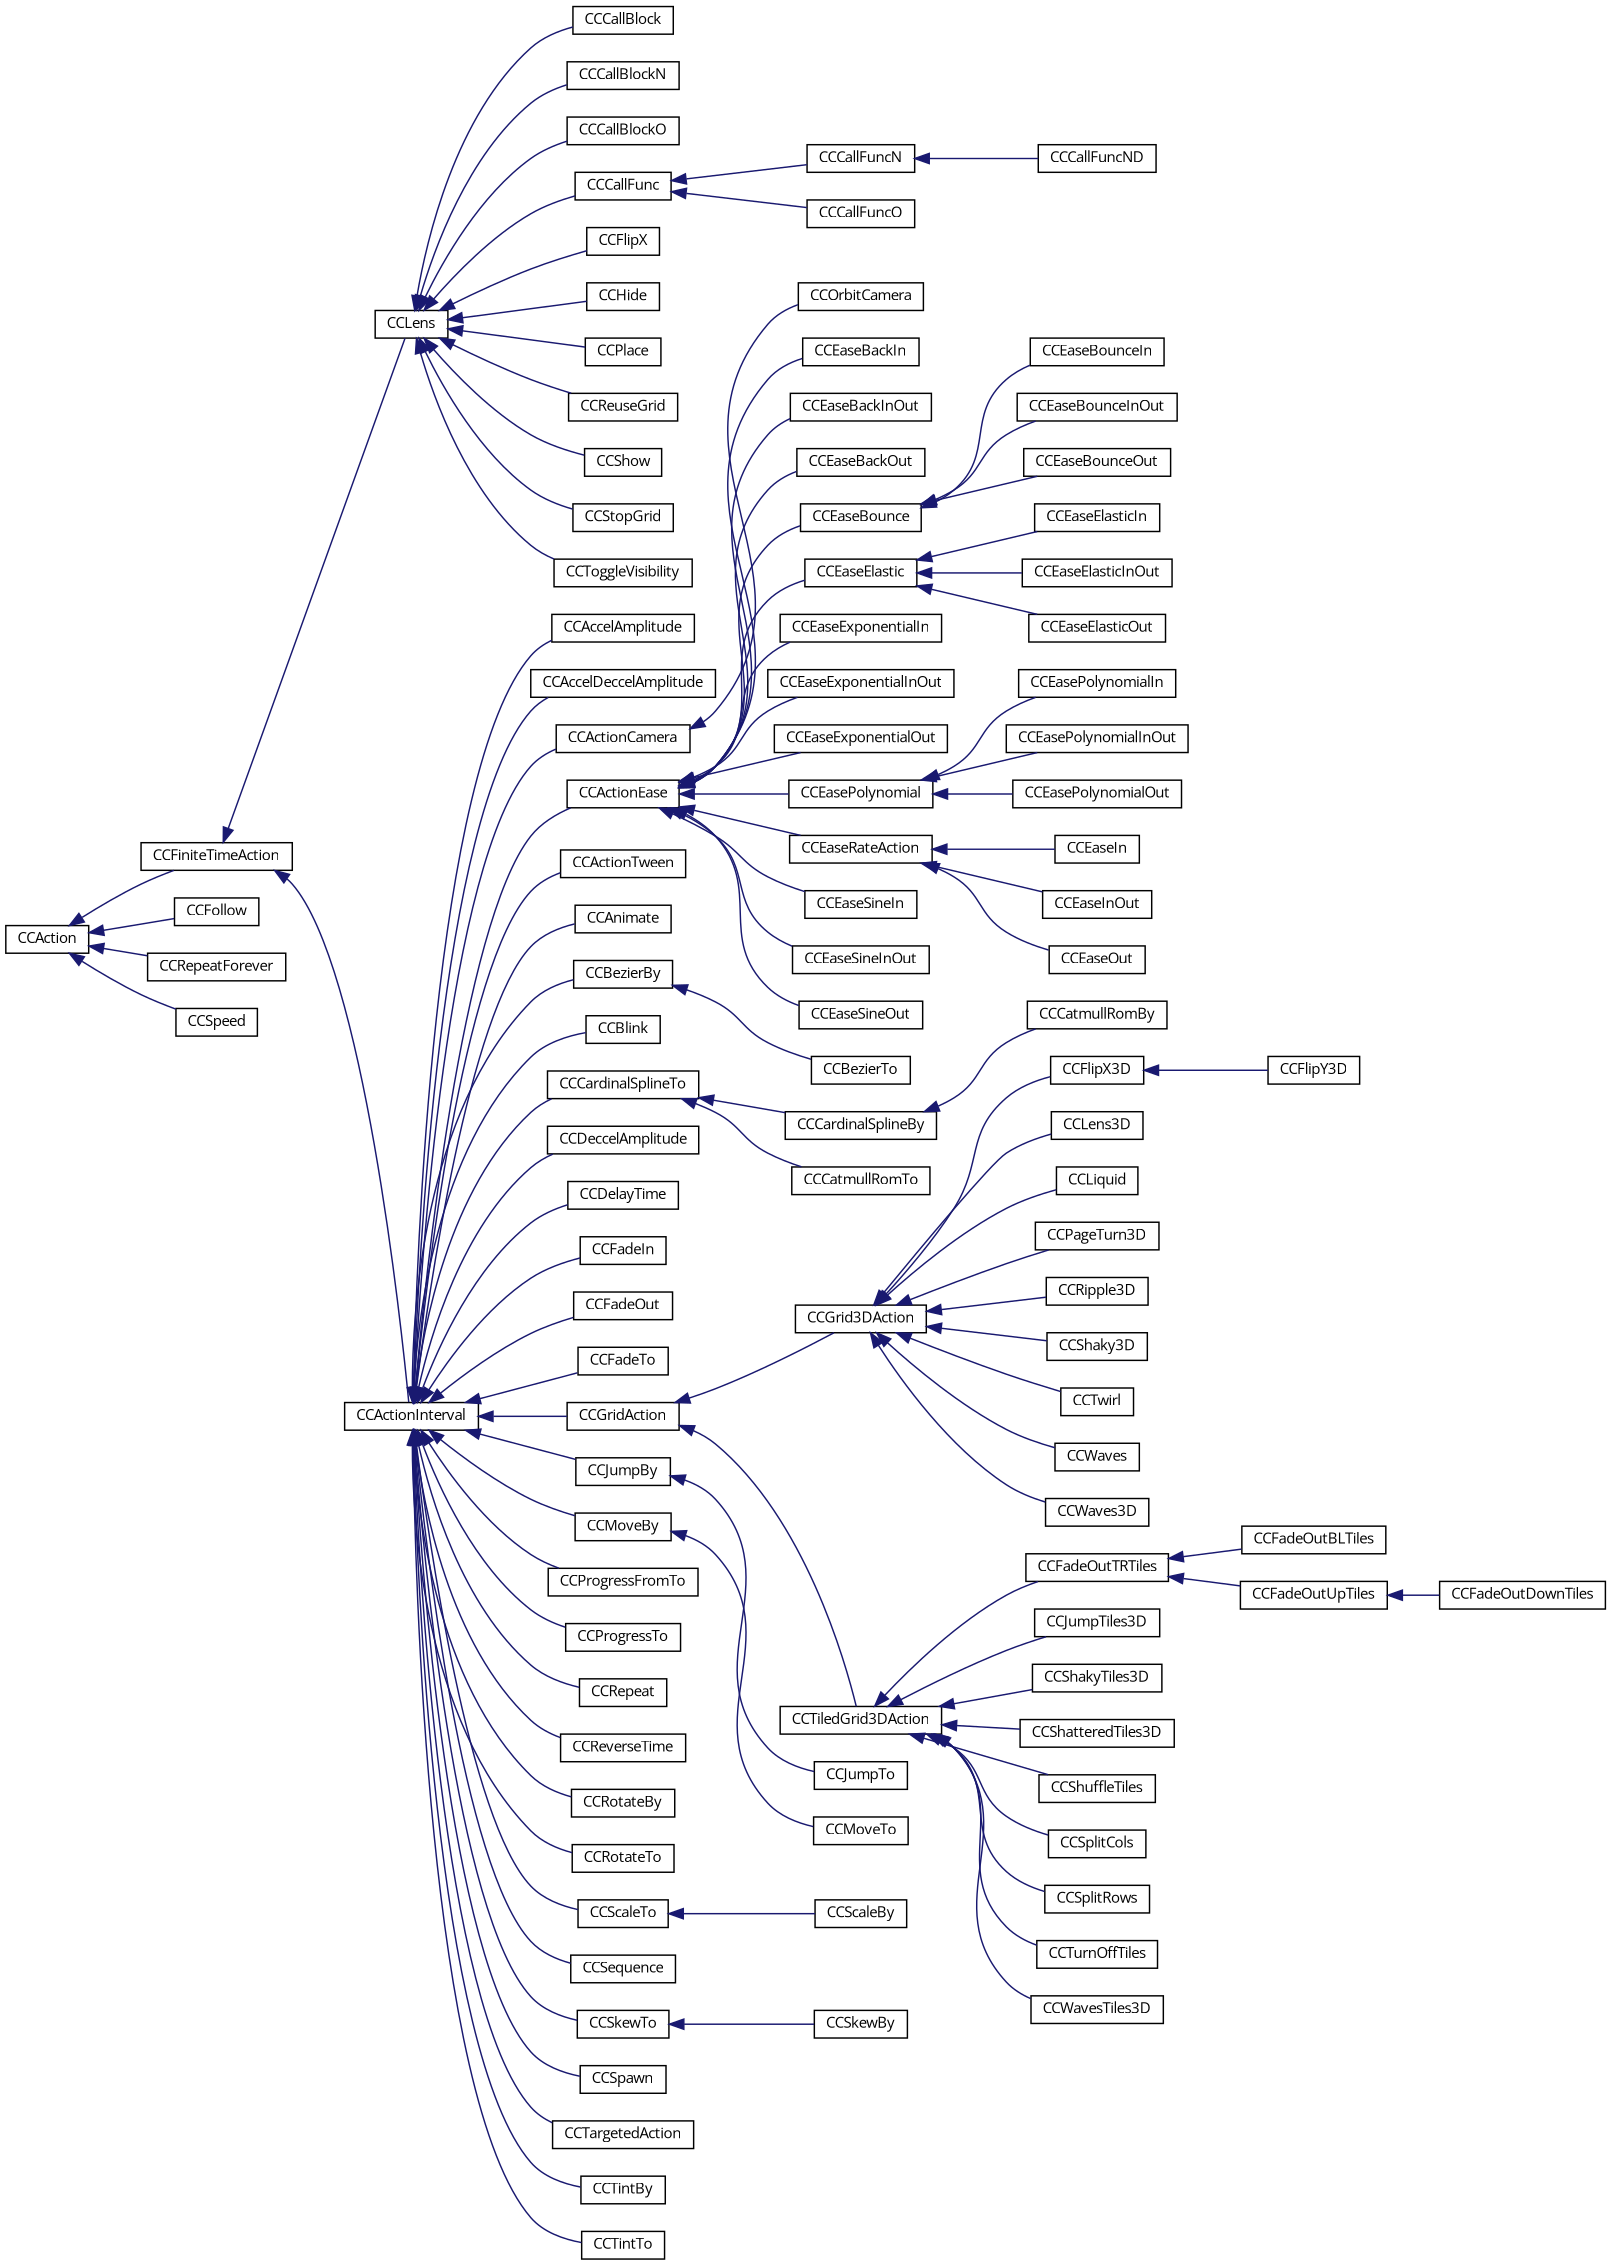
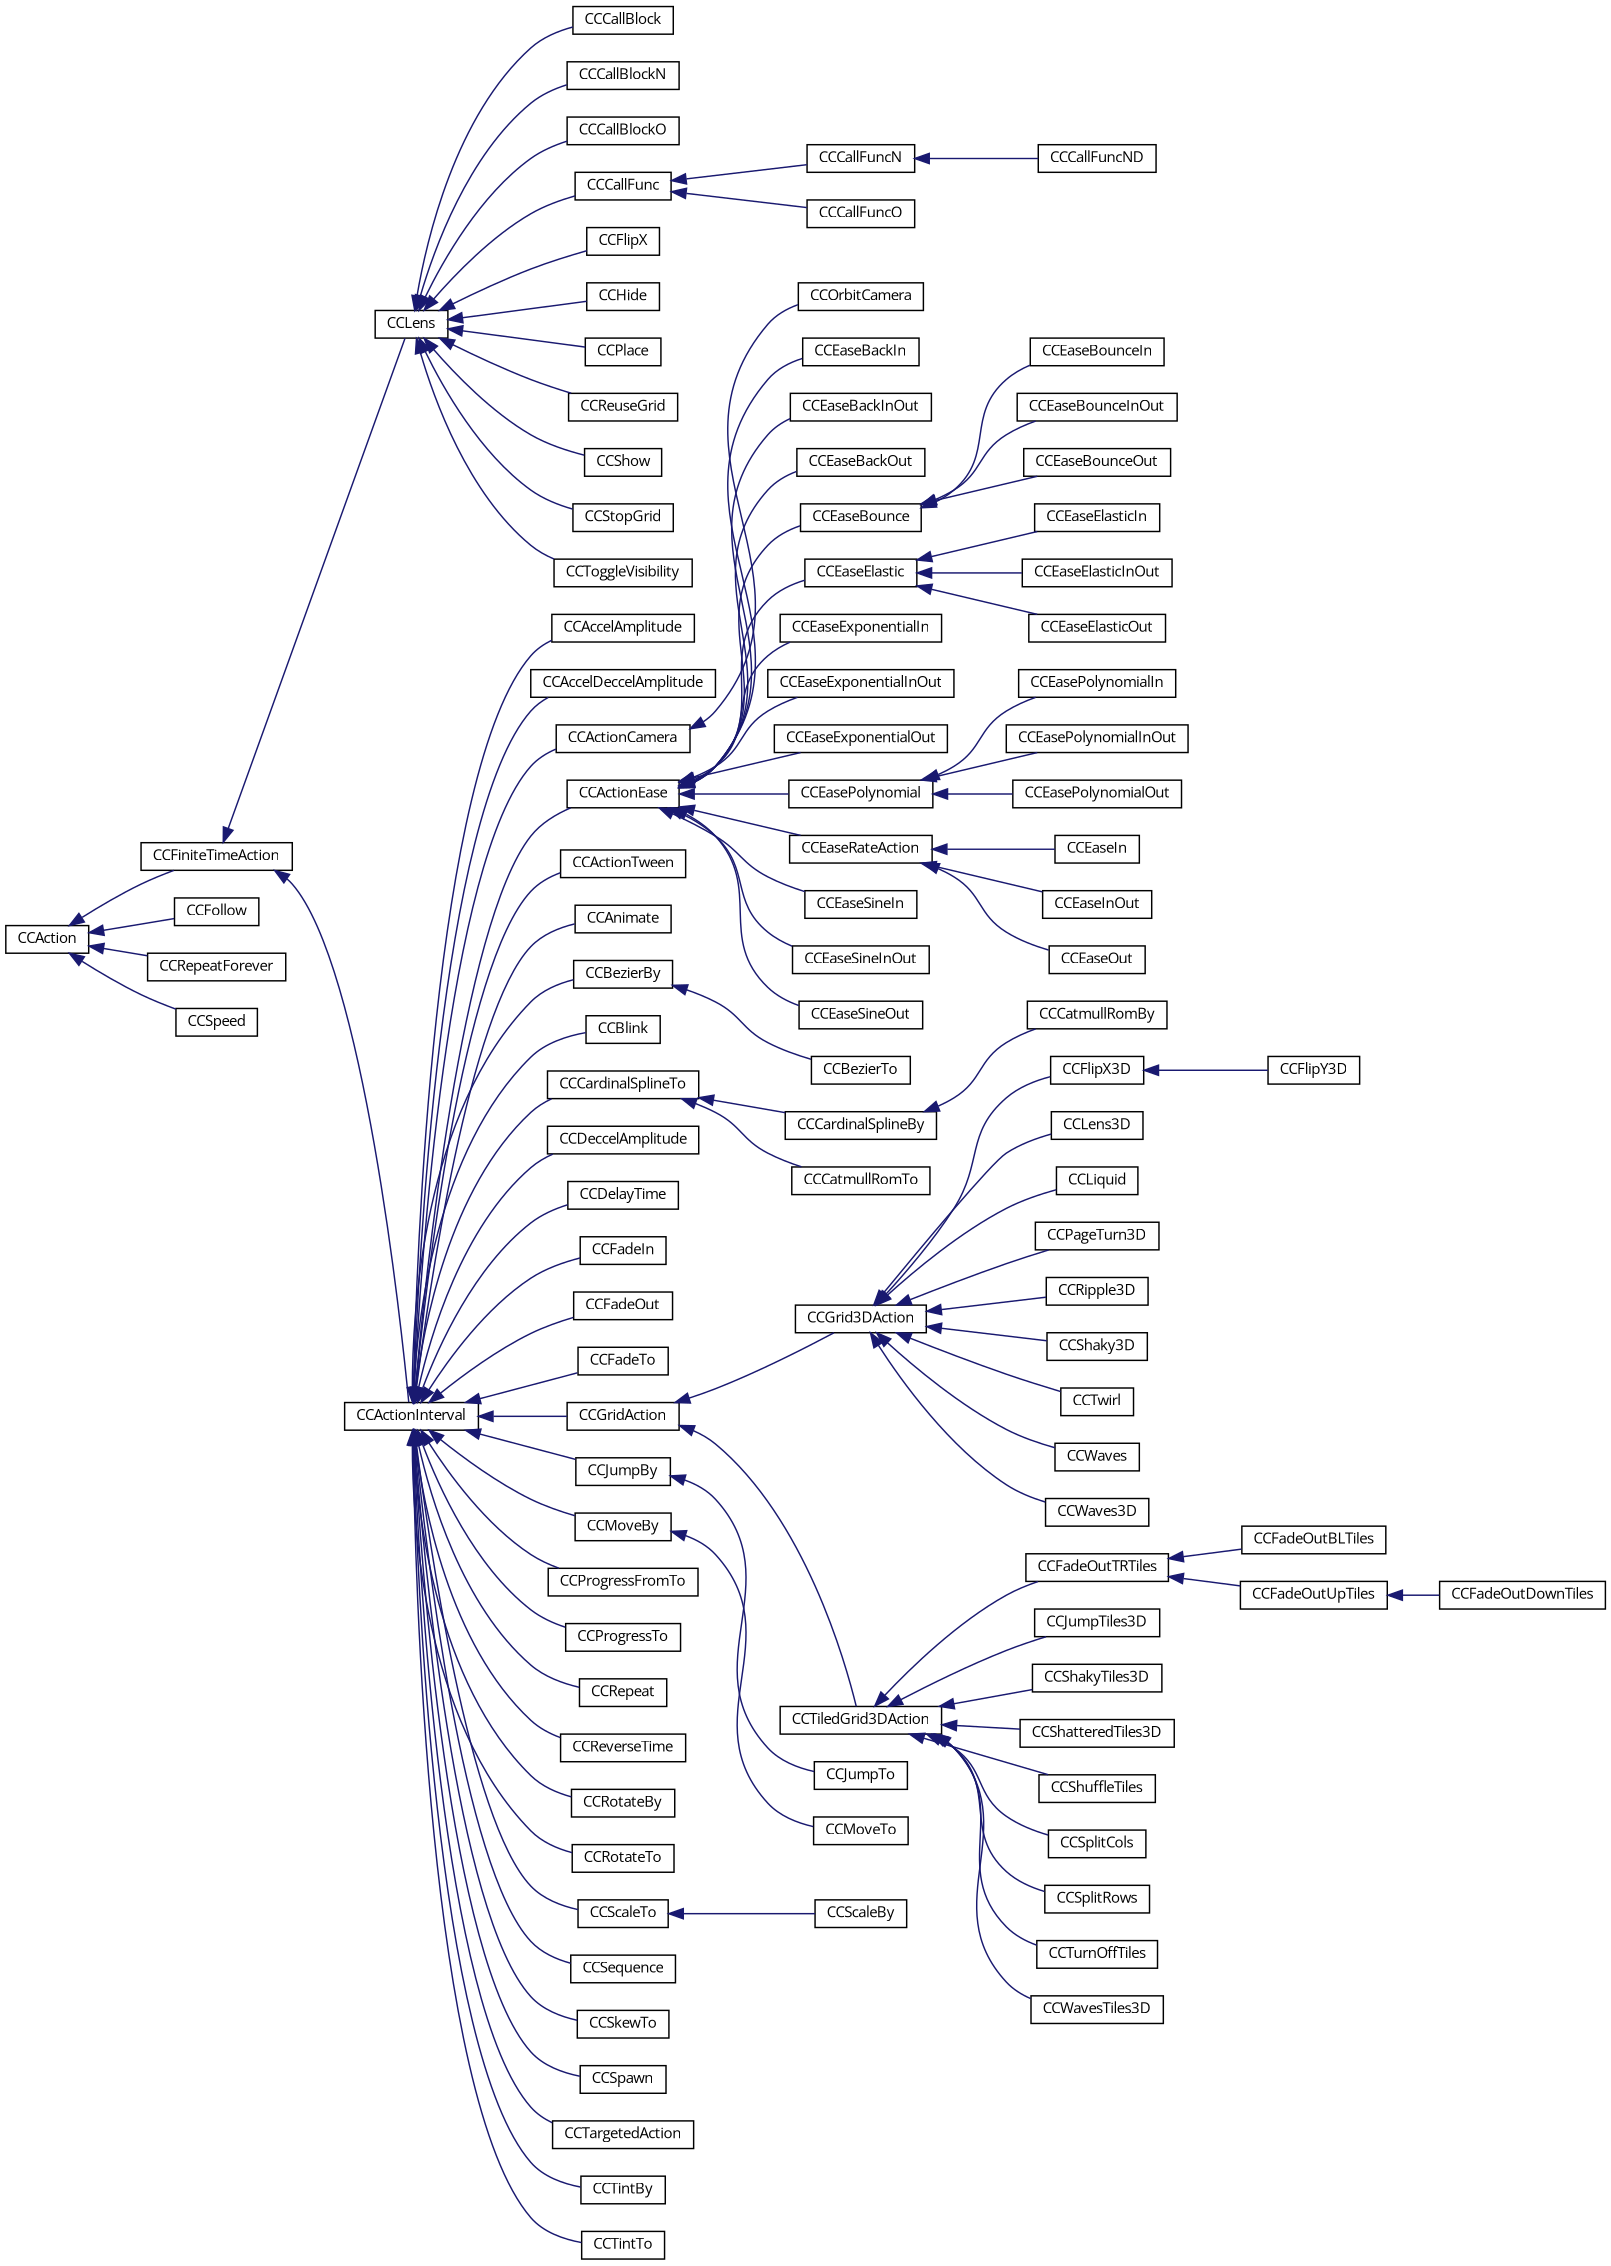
node "CCSkewBy": removed
